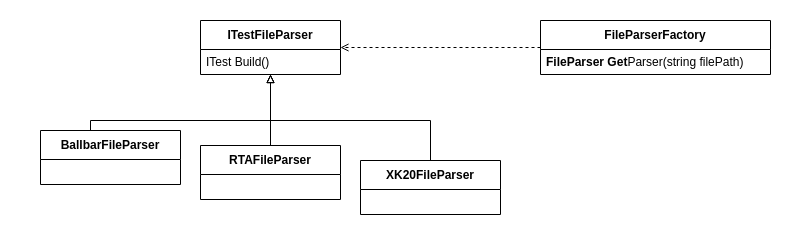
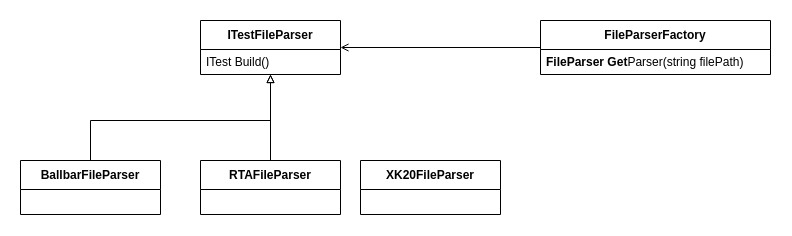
edge "FileParserFactory" -> "ITestFileParser": style dashed -> solid
edge "XK20FileParser" -> "ITestFileParser": removed
node "BallbarFileParser": moved (111, 158) -> (91, 188)
node "RTAFileParser": moved (271, 173) -> (271, 188)
